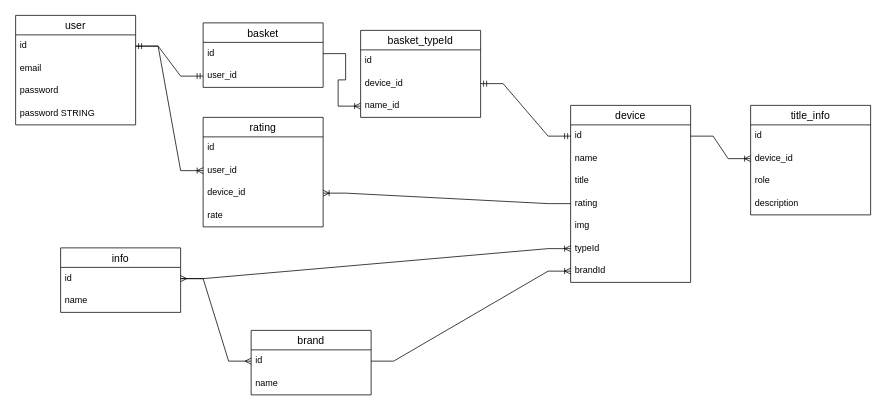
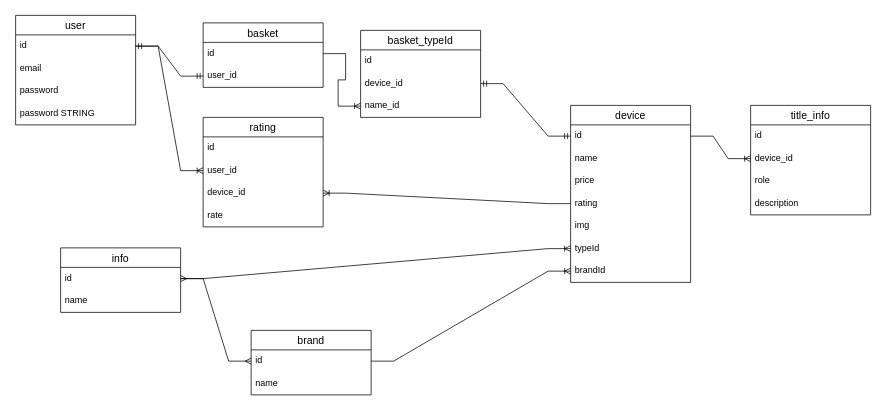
node "title": label "title" -> "price"
